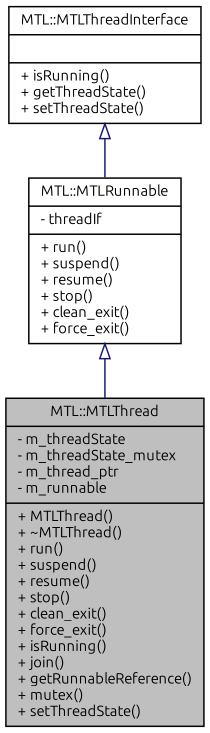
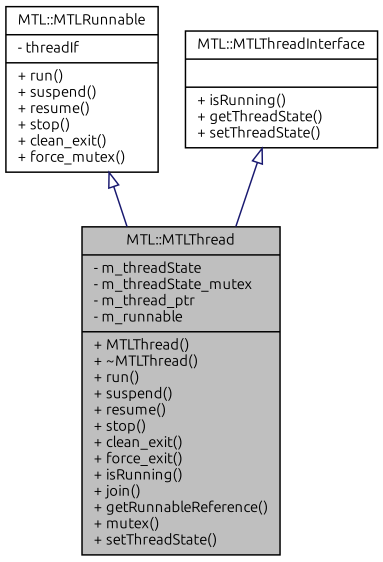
edge "MTL::MTLRunnable" -> "MTL::MTLThreadInterface": now "MTL::MTLThread" -> "MTL::MTLThreadInterface"
node "MTL::MTLRunnable": text "+ force_exit()" -> "+ force_mutex()"
